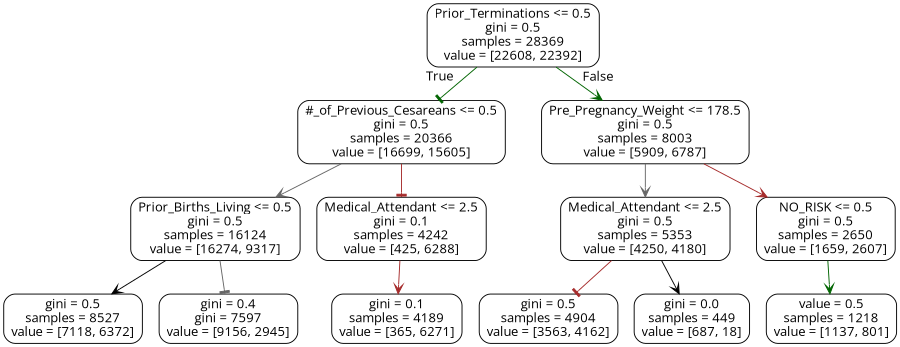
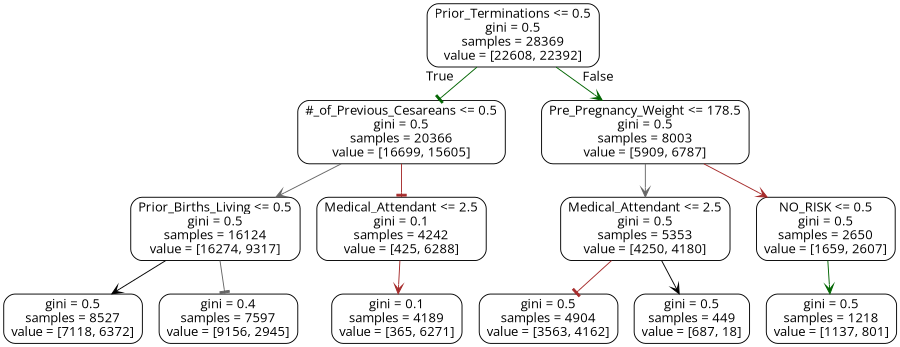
node "gini = 0.4 gini = 7597 value = [9156, 2945]": label "gini = 0.4 gini = 7597 value = [9156, 2945]" -> "gini = 0.4 samples = 7597 value = [9156, 2945]"
node "gini = 0.0 samples = 449 value = [687, 18]": label "gini = 0.0 samples = 449 value = [687, 18]" -> "gini = 0.5 samples = 449 value = [687, 18]"
node "value = 0.5 samples = 1218 value = [1137, 801]": label "value = 0.5 samples = 1218 value = [1137, 801]" -> "gini = 0.5 samples = 1218 value = [1137, 801]"
